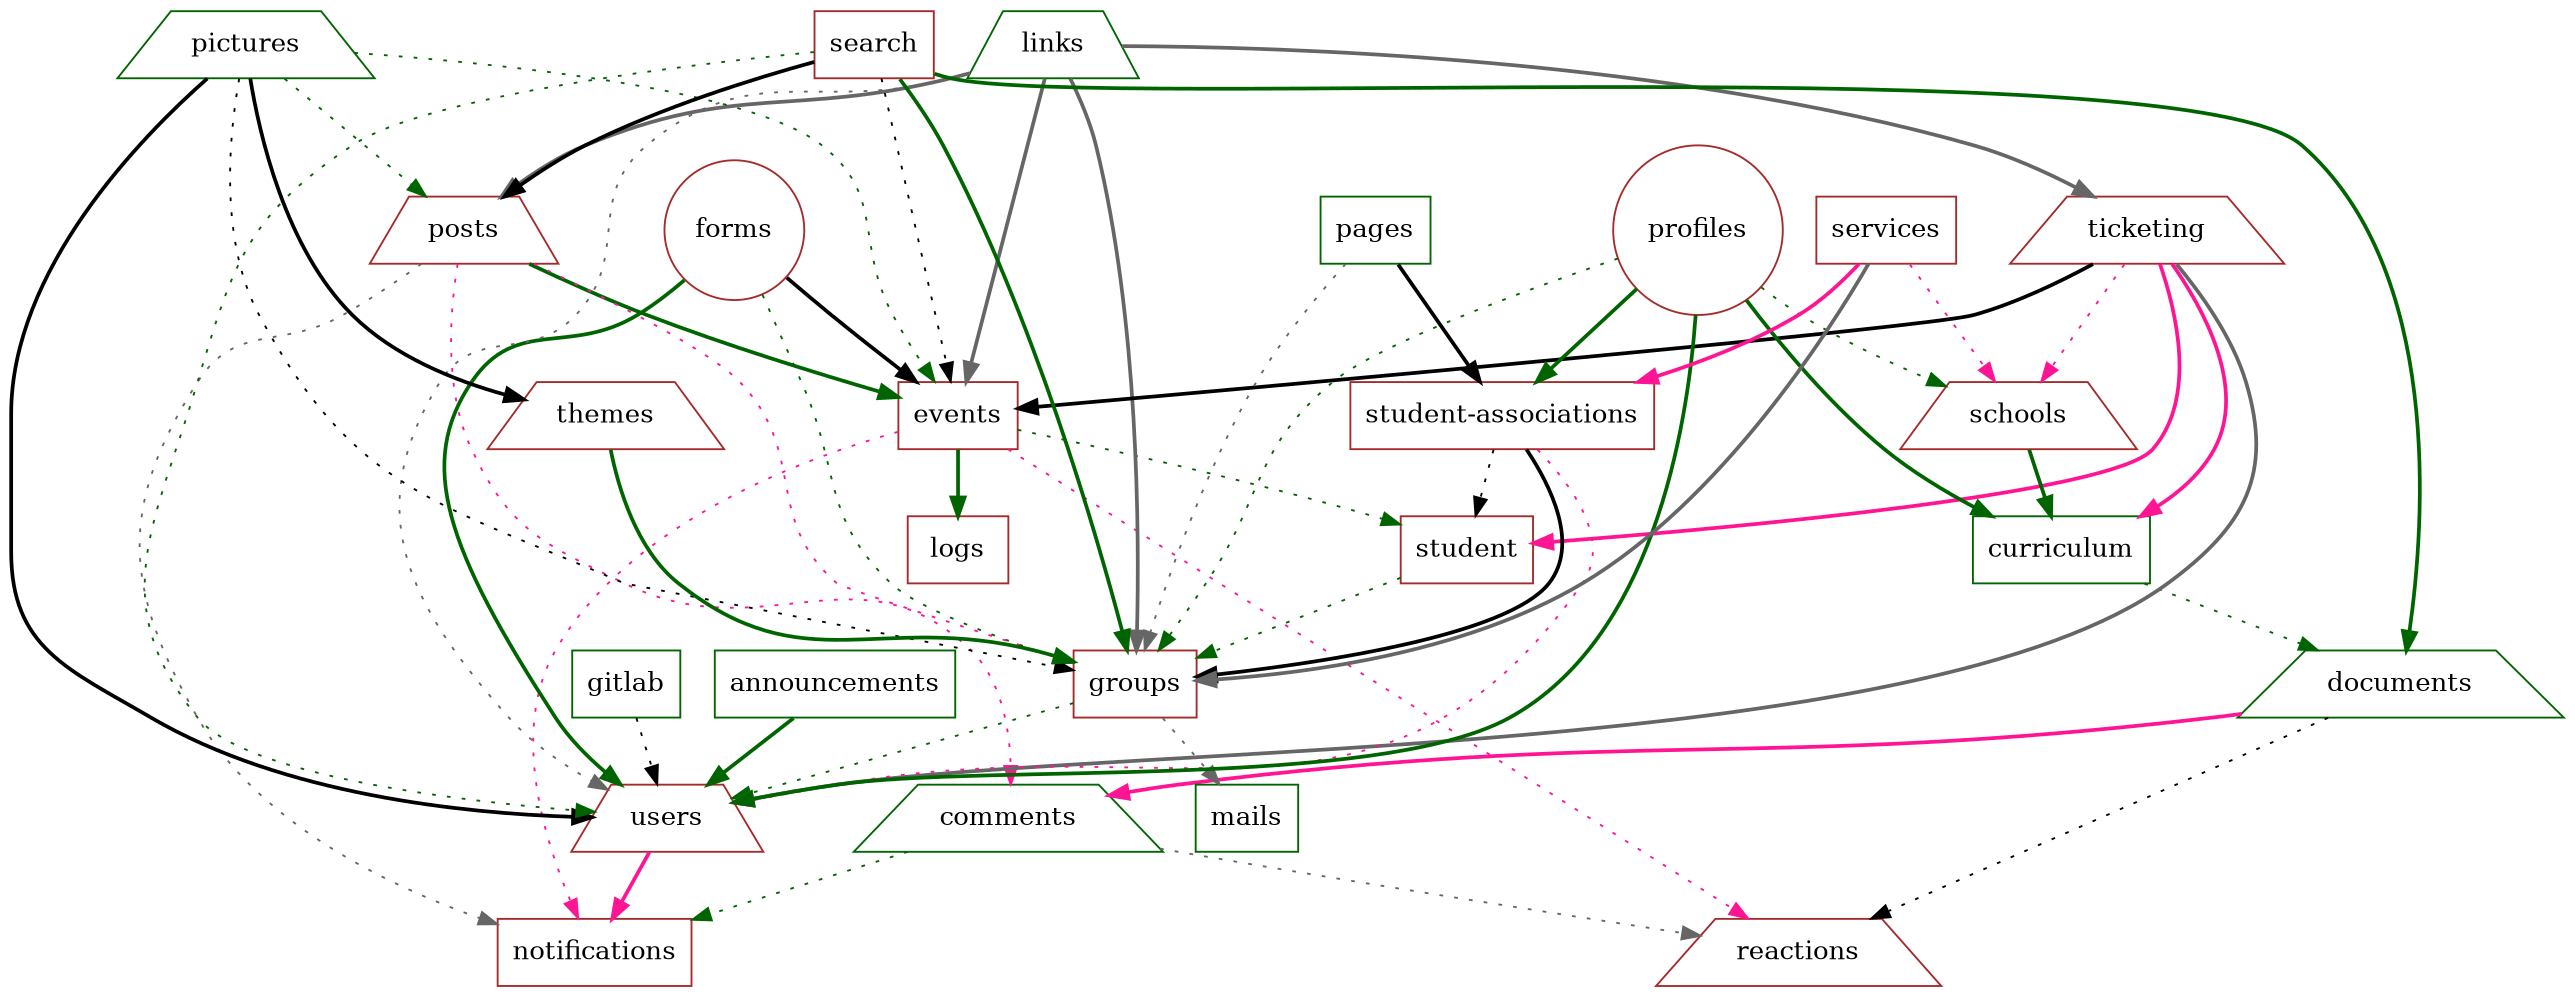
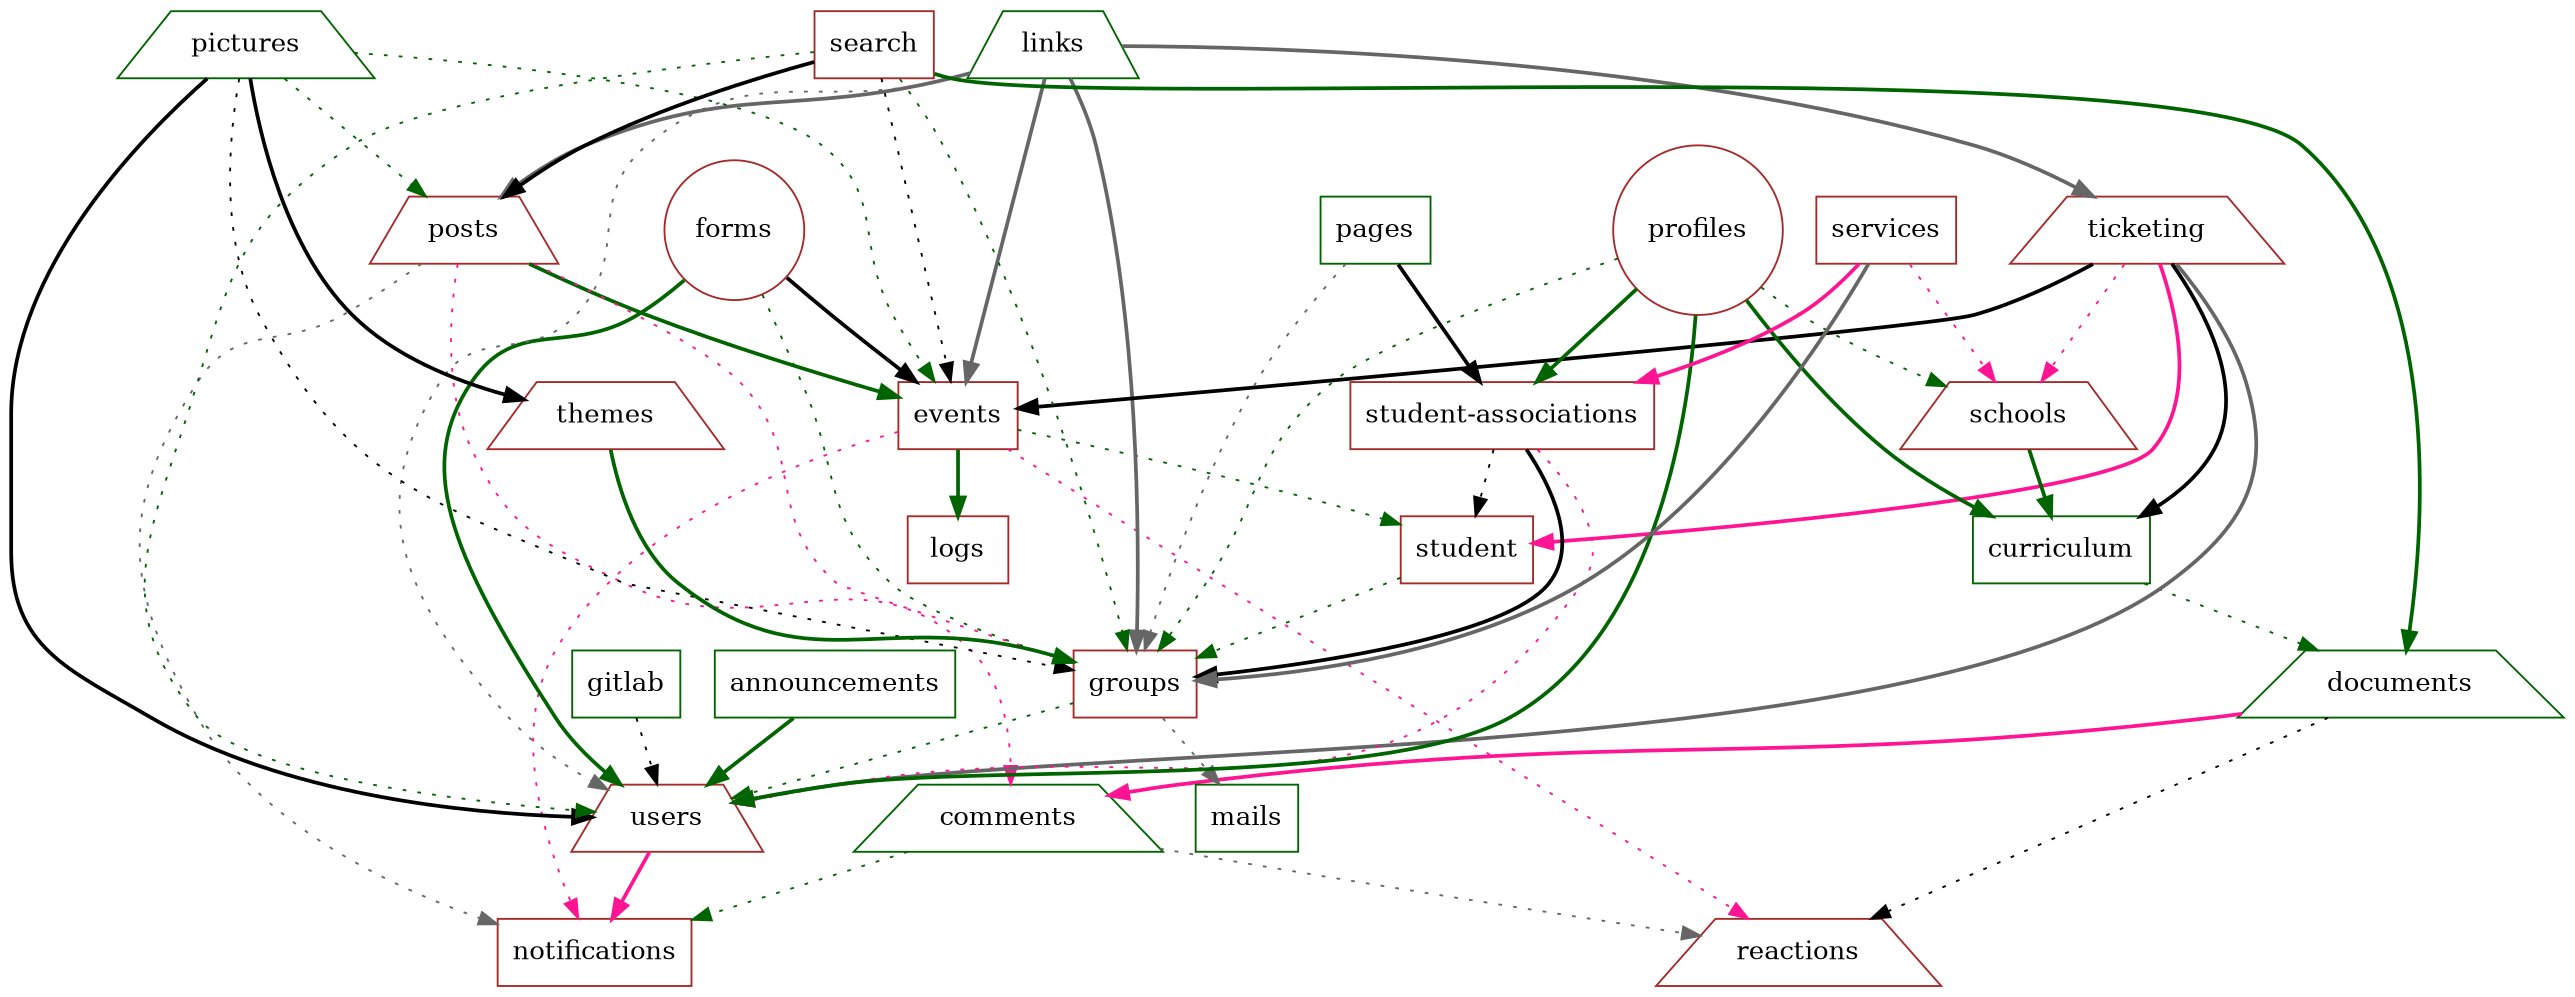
edge "search" -> "groups": style bold -> dotted
edge "ticketing" -> "curriculum": color deeppink -> black
